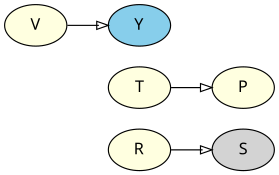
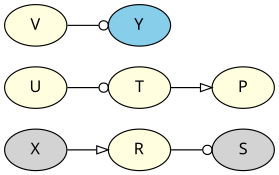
edge "V" -> "Y": arrowhead onormal -> odot
node "U": added
node "X": added
edge "R" -> "S": arrowhead onormal -> odot
